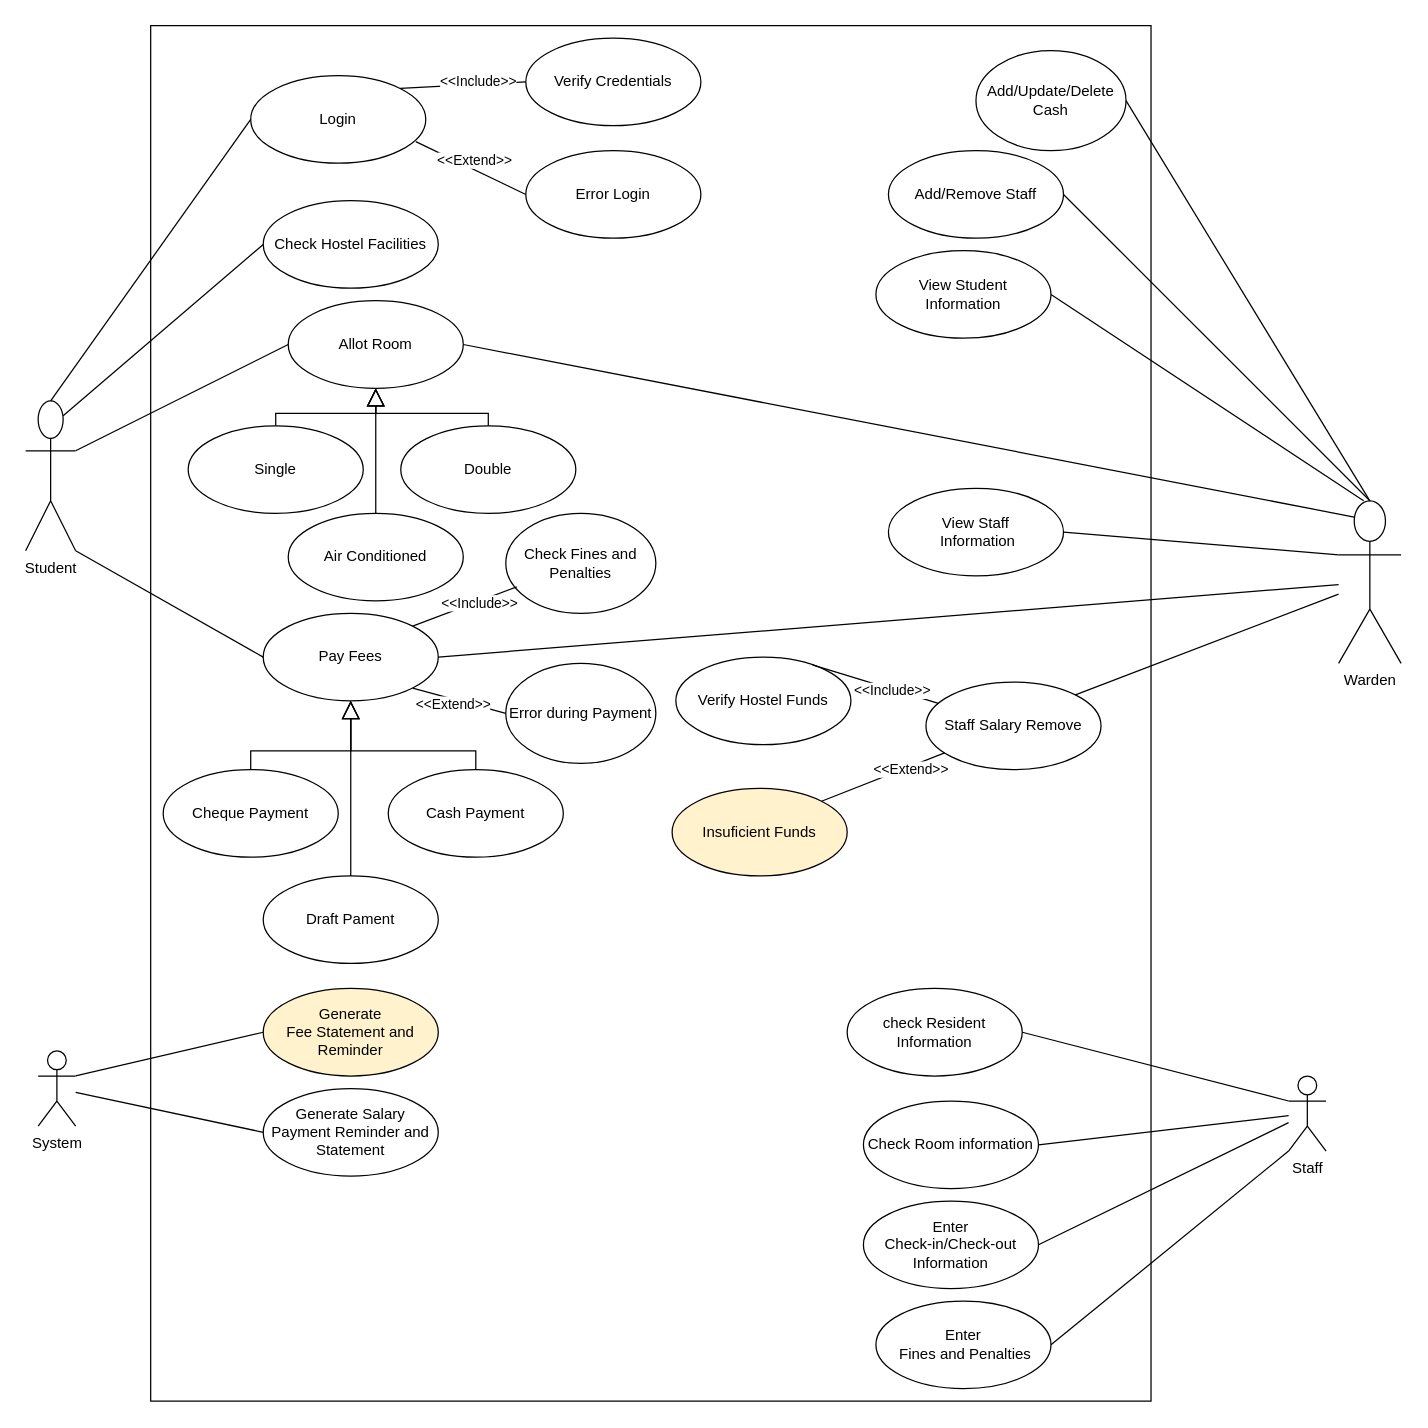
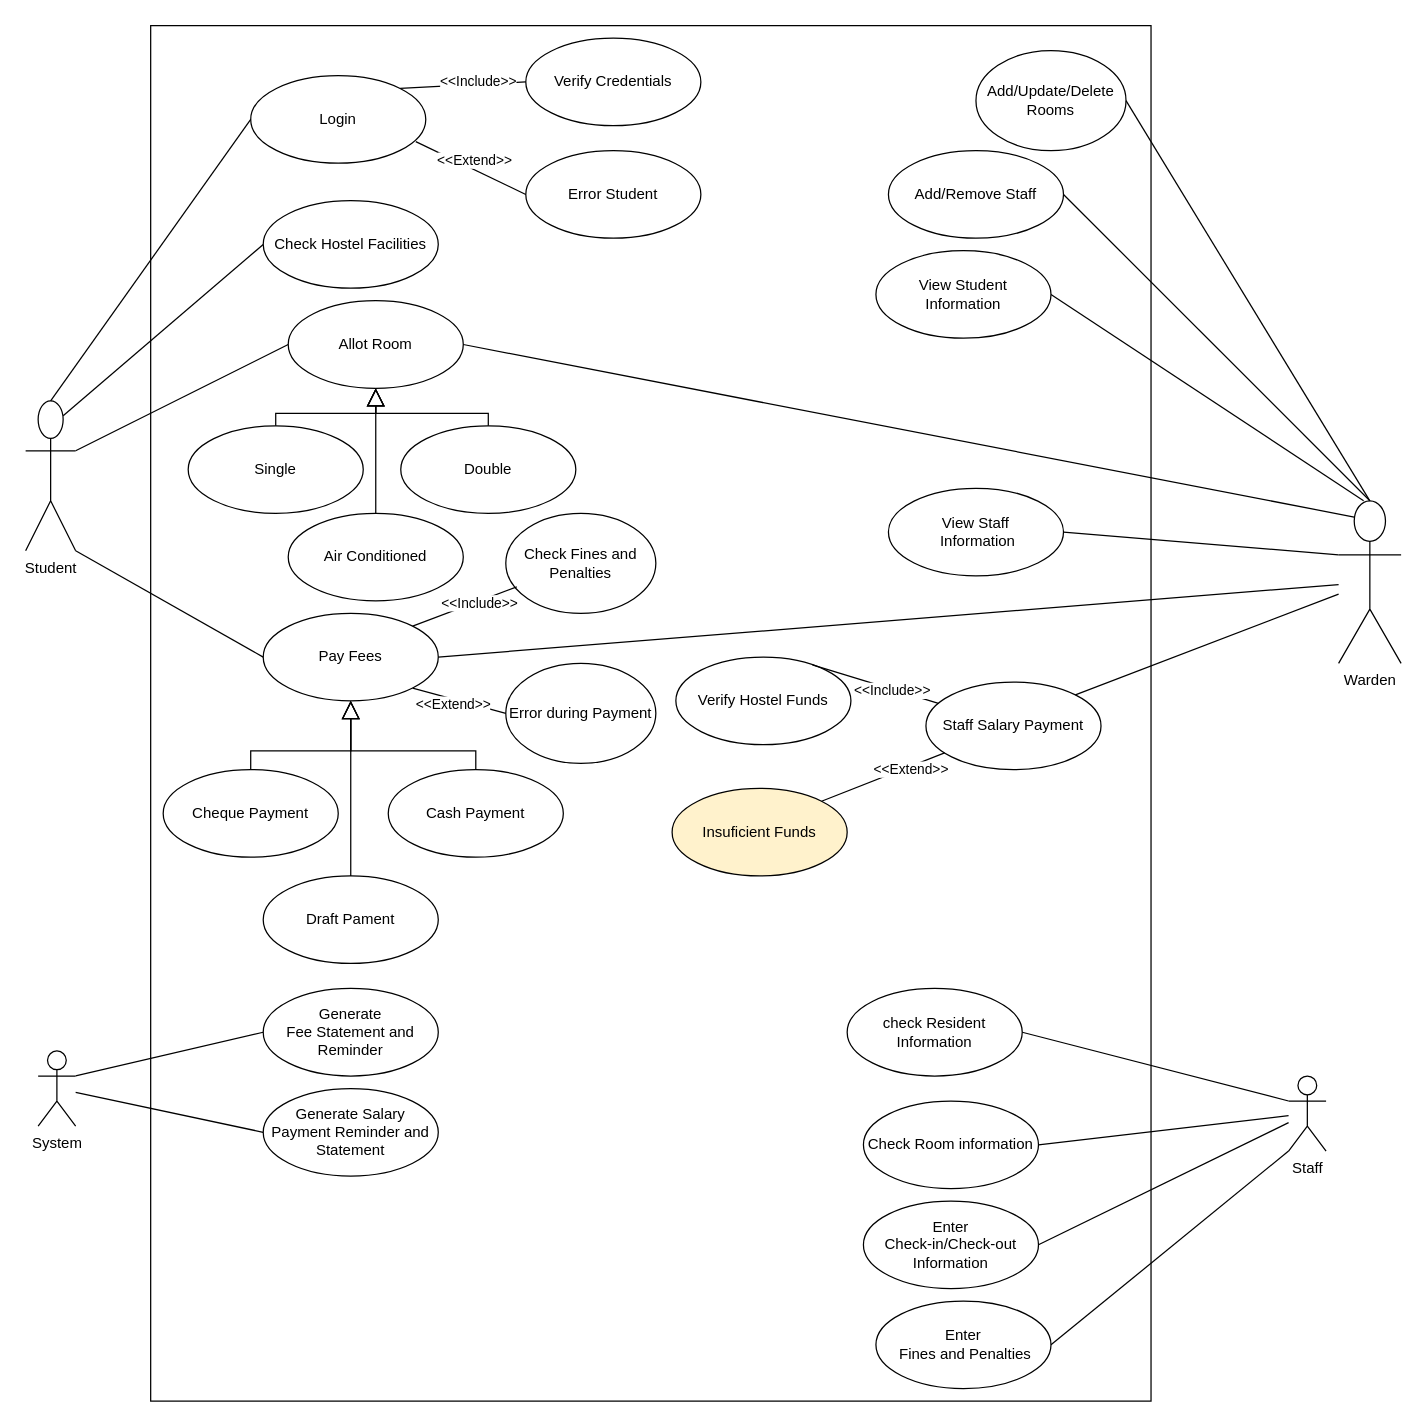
node "Add/Update/Delete Cash": label "Add/Update/Delete Cash" -> "Add/Update/Delete Rooms"
node "Error Login": label "Error Login" -> "Error Student"
node "Staff Salary Remove": label "Staff Salary Remove" -> "Staff Salary Payment"
node "Generate Fee Statement and Reminder": fillcolor #fff2cc -> #ffffff
